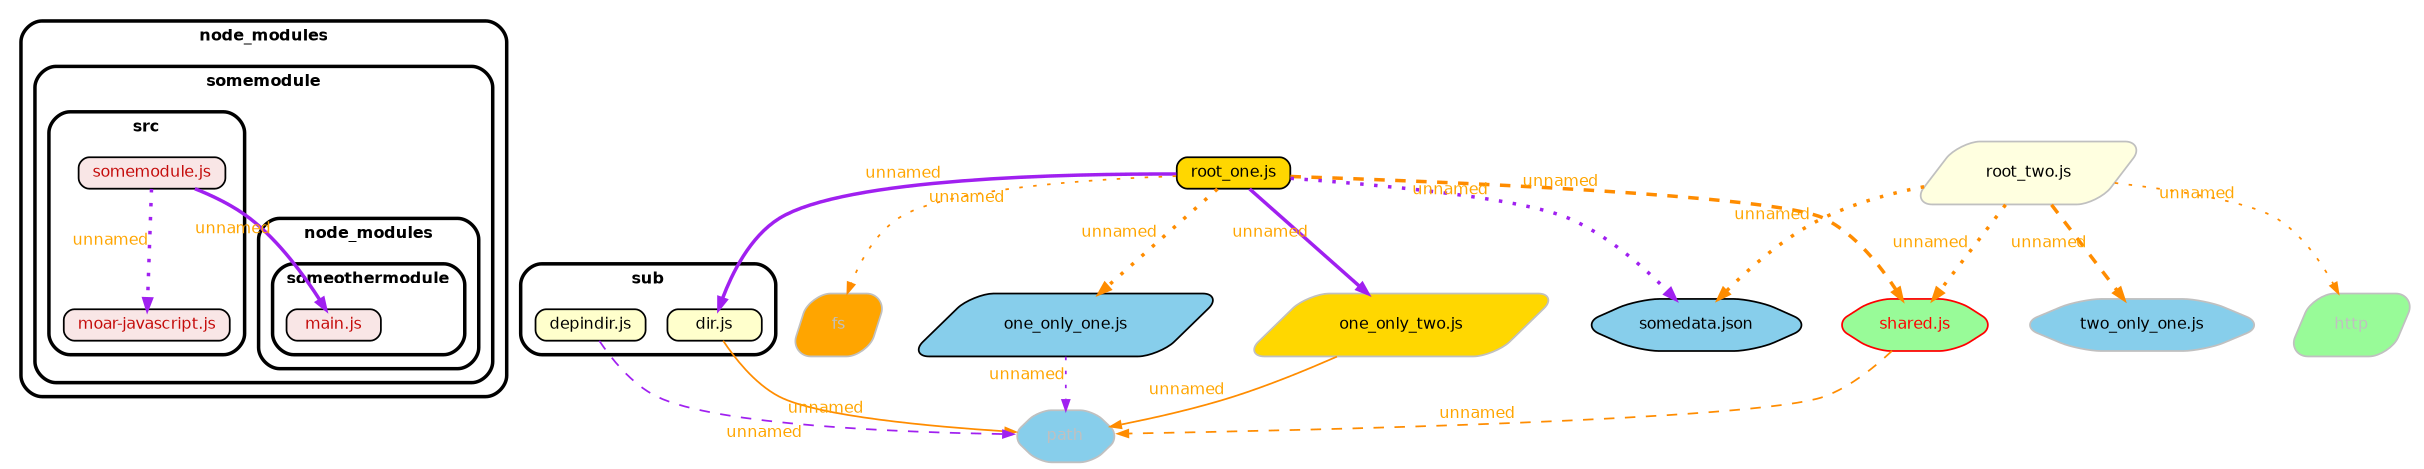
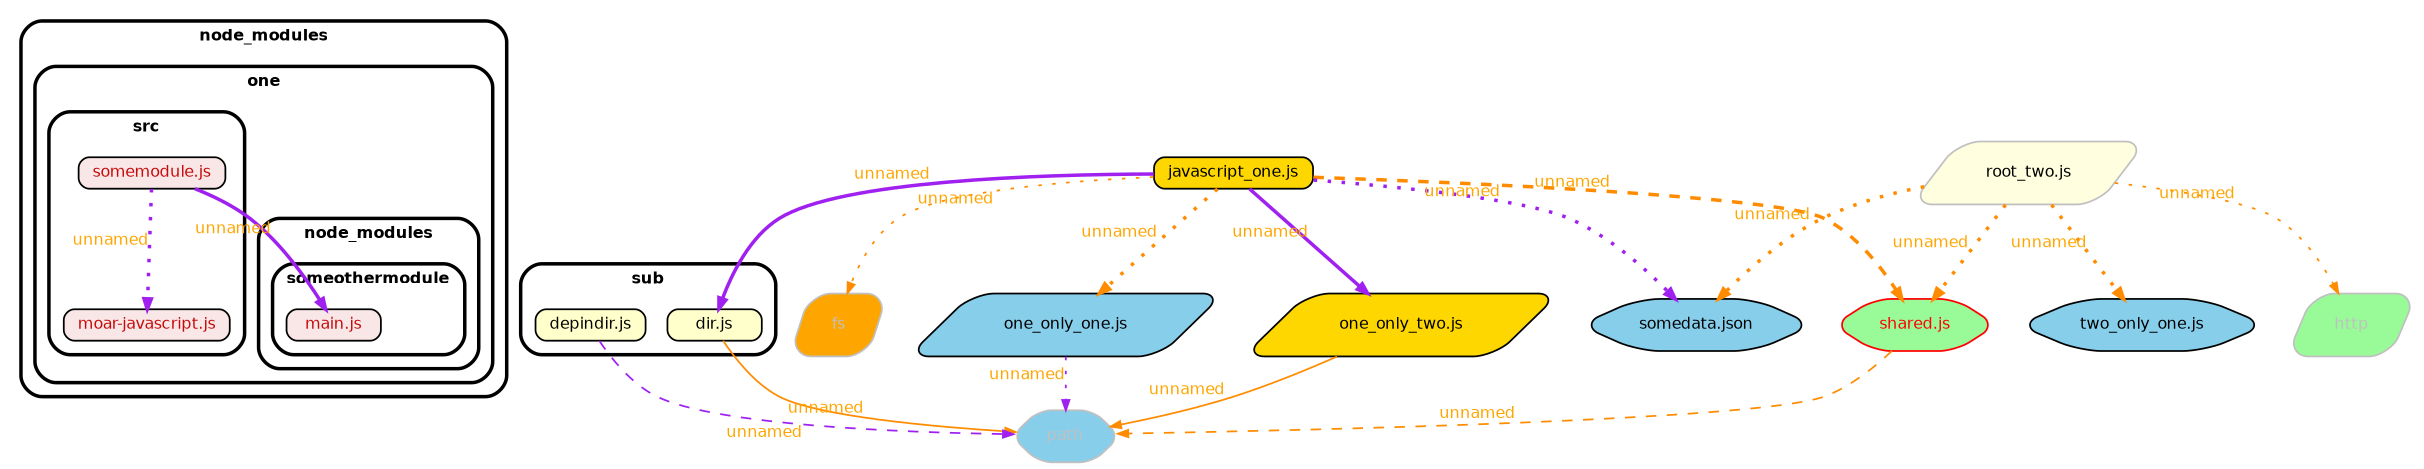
cluster "somemodule": label "somemodule" -> "one"
node "root_one.js": label "root_one.js" -> "javascript_one.js"
edge "root_two.js" -> "two_only_one.js": style dashed -> dotted
node "one_only_two.js": color grey -> black
node "two_only_one.js": color grey -> black
